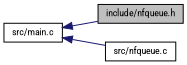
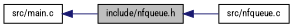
edge "src/nfqueue.c" -> "src/main.c": now "src/nfqueue.c" -> "include/nfqueue.h"
